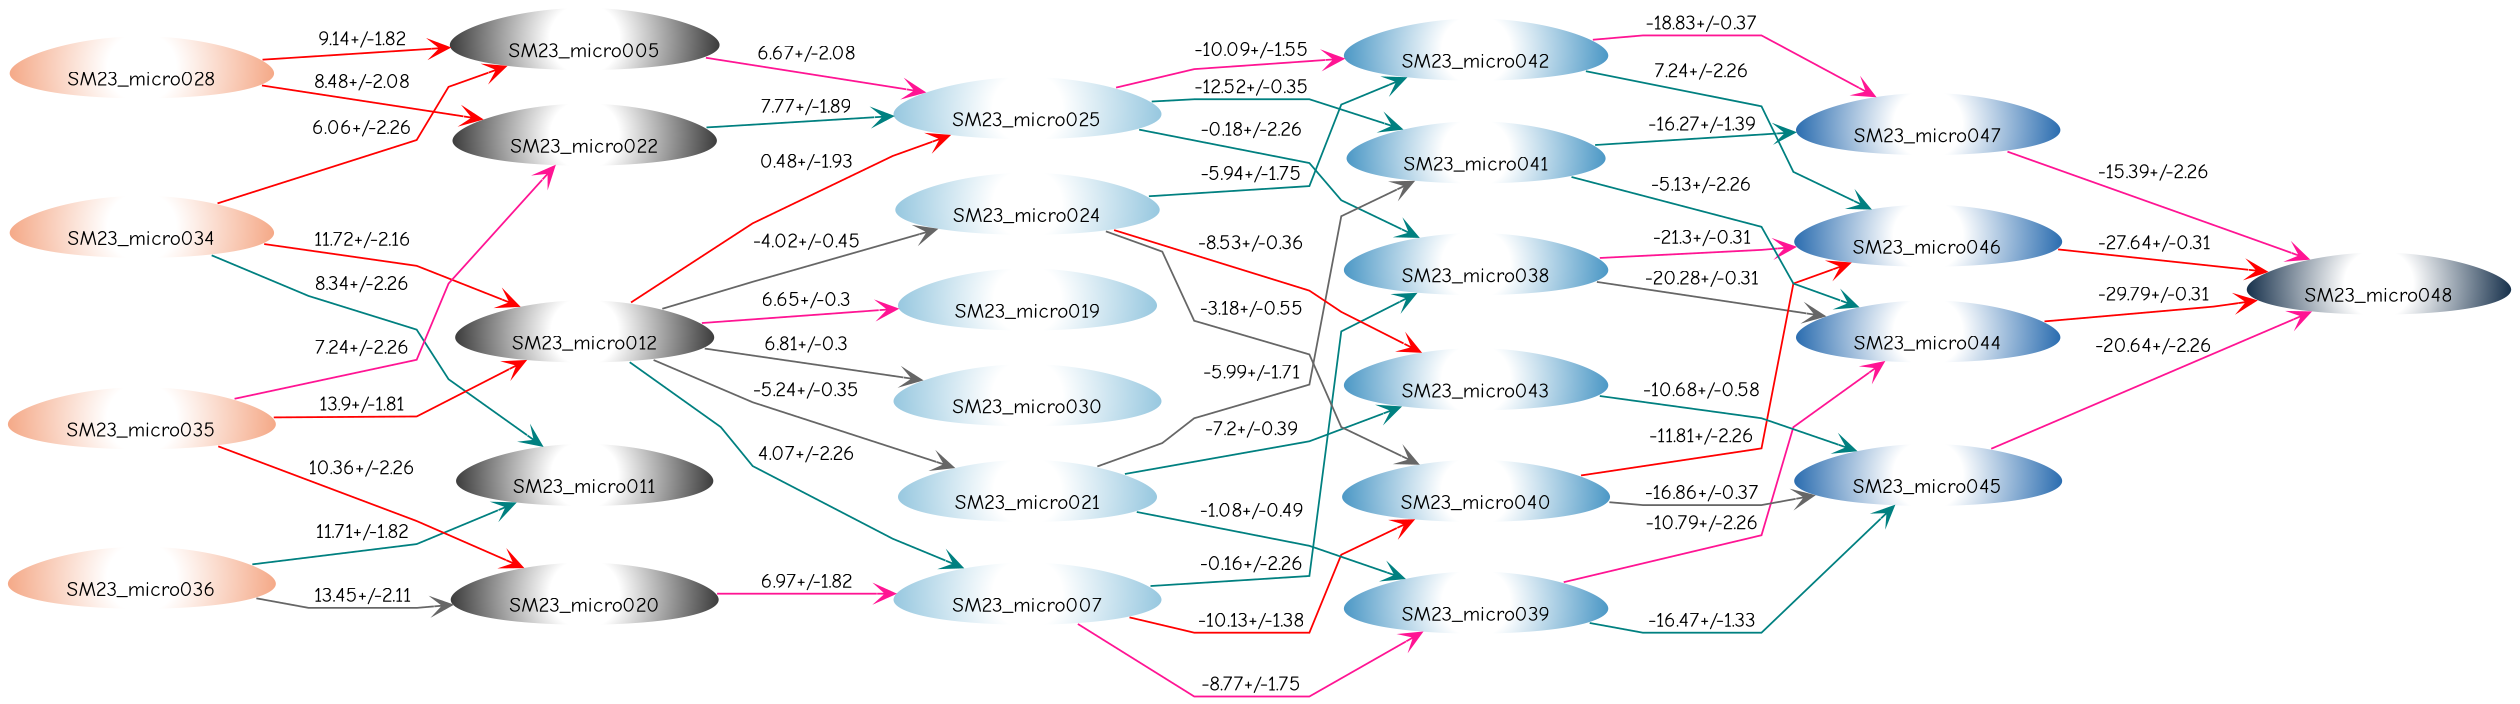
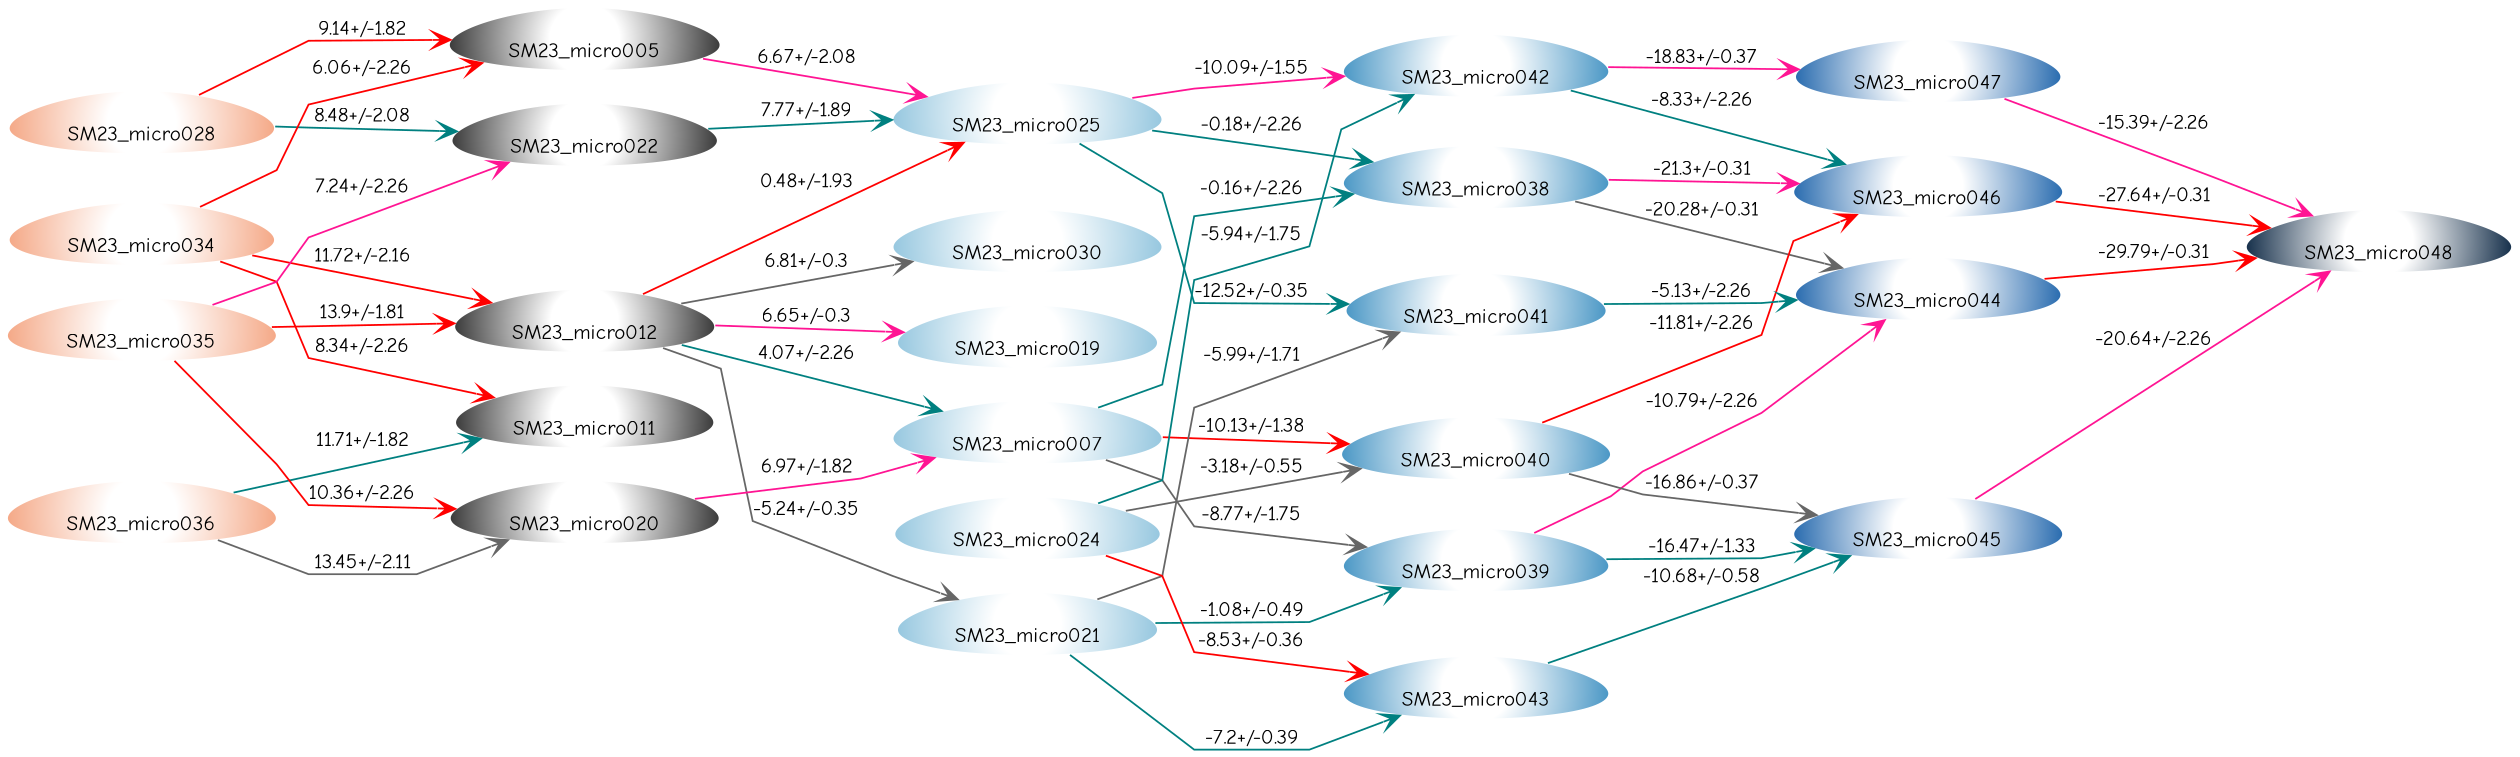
edge "SM23_micro042" -> "SM23_micro046": label "7.24+/-2.26" -> "-8.33+/-2.26"
edge "SM23_micro028" -> "SM23_micro022": color red -> teal
edge "SM23_micro041" -> "SM23_micro047": removed, label "-16.27+/-1.39"
edge "SM23_micro012" -> "SM23_micro024": removed, label "-4.02+/-0.45"
edge "SM23_micro034" -> "SM23_micro011": color teal -> red
edge "SM23_micro007" -> "SM23_micro039": color deeppink -> gray40
